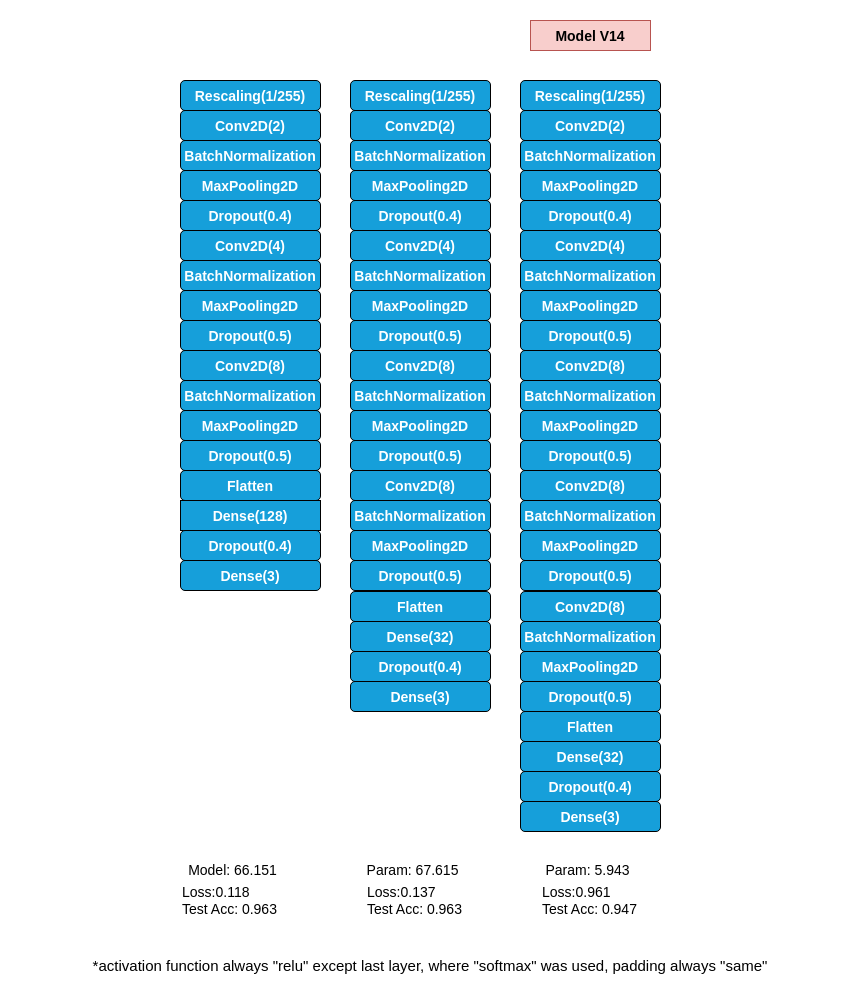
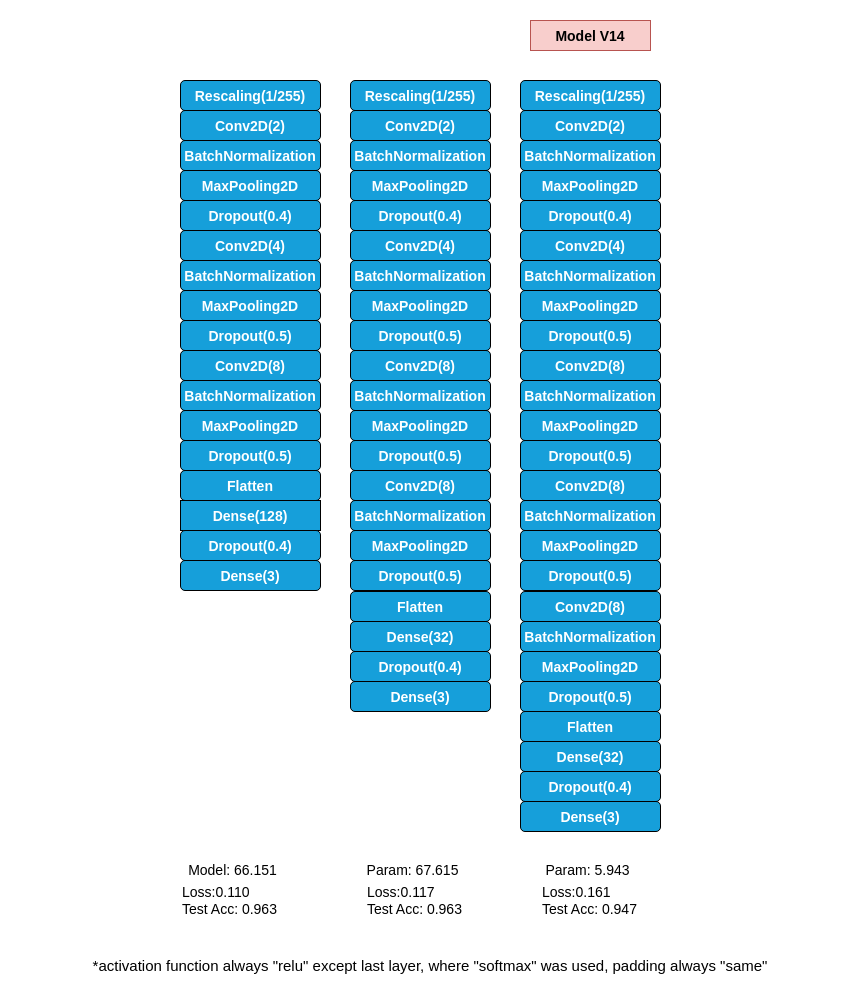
node "Loss:0.118 Test Acc: 0.963": label "Loss:0.118 Test Acc: 0.963" -> "Loss:0.110 Test Acc: 0.963"
node "Loss:0.137 Test Acc: 0.963": label "Loss:0.137 Test Acc: 0.963" -> "Loss:0.117 Test Acc: 0.963"
node "Loss:0.961 Test Acc: 0.947": label "Loss:0.961 Test Acc: 0.947" -> "Loss:0.161 Test Acc: 0.947"
